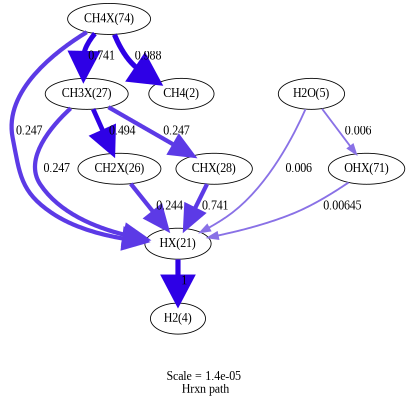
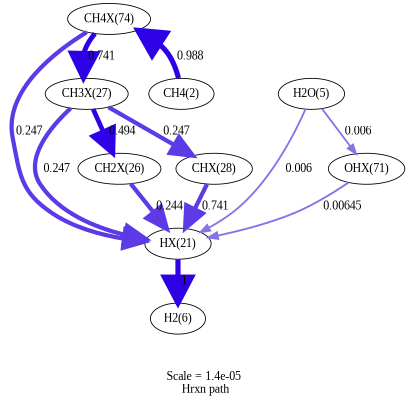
edge "CH4X(74)" -> "CH4(2)": reversed
node "H2(4)": label "H2(4)" -> "H2(6)"
